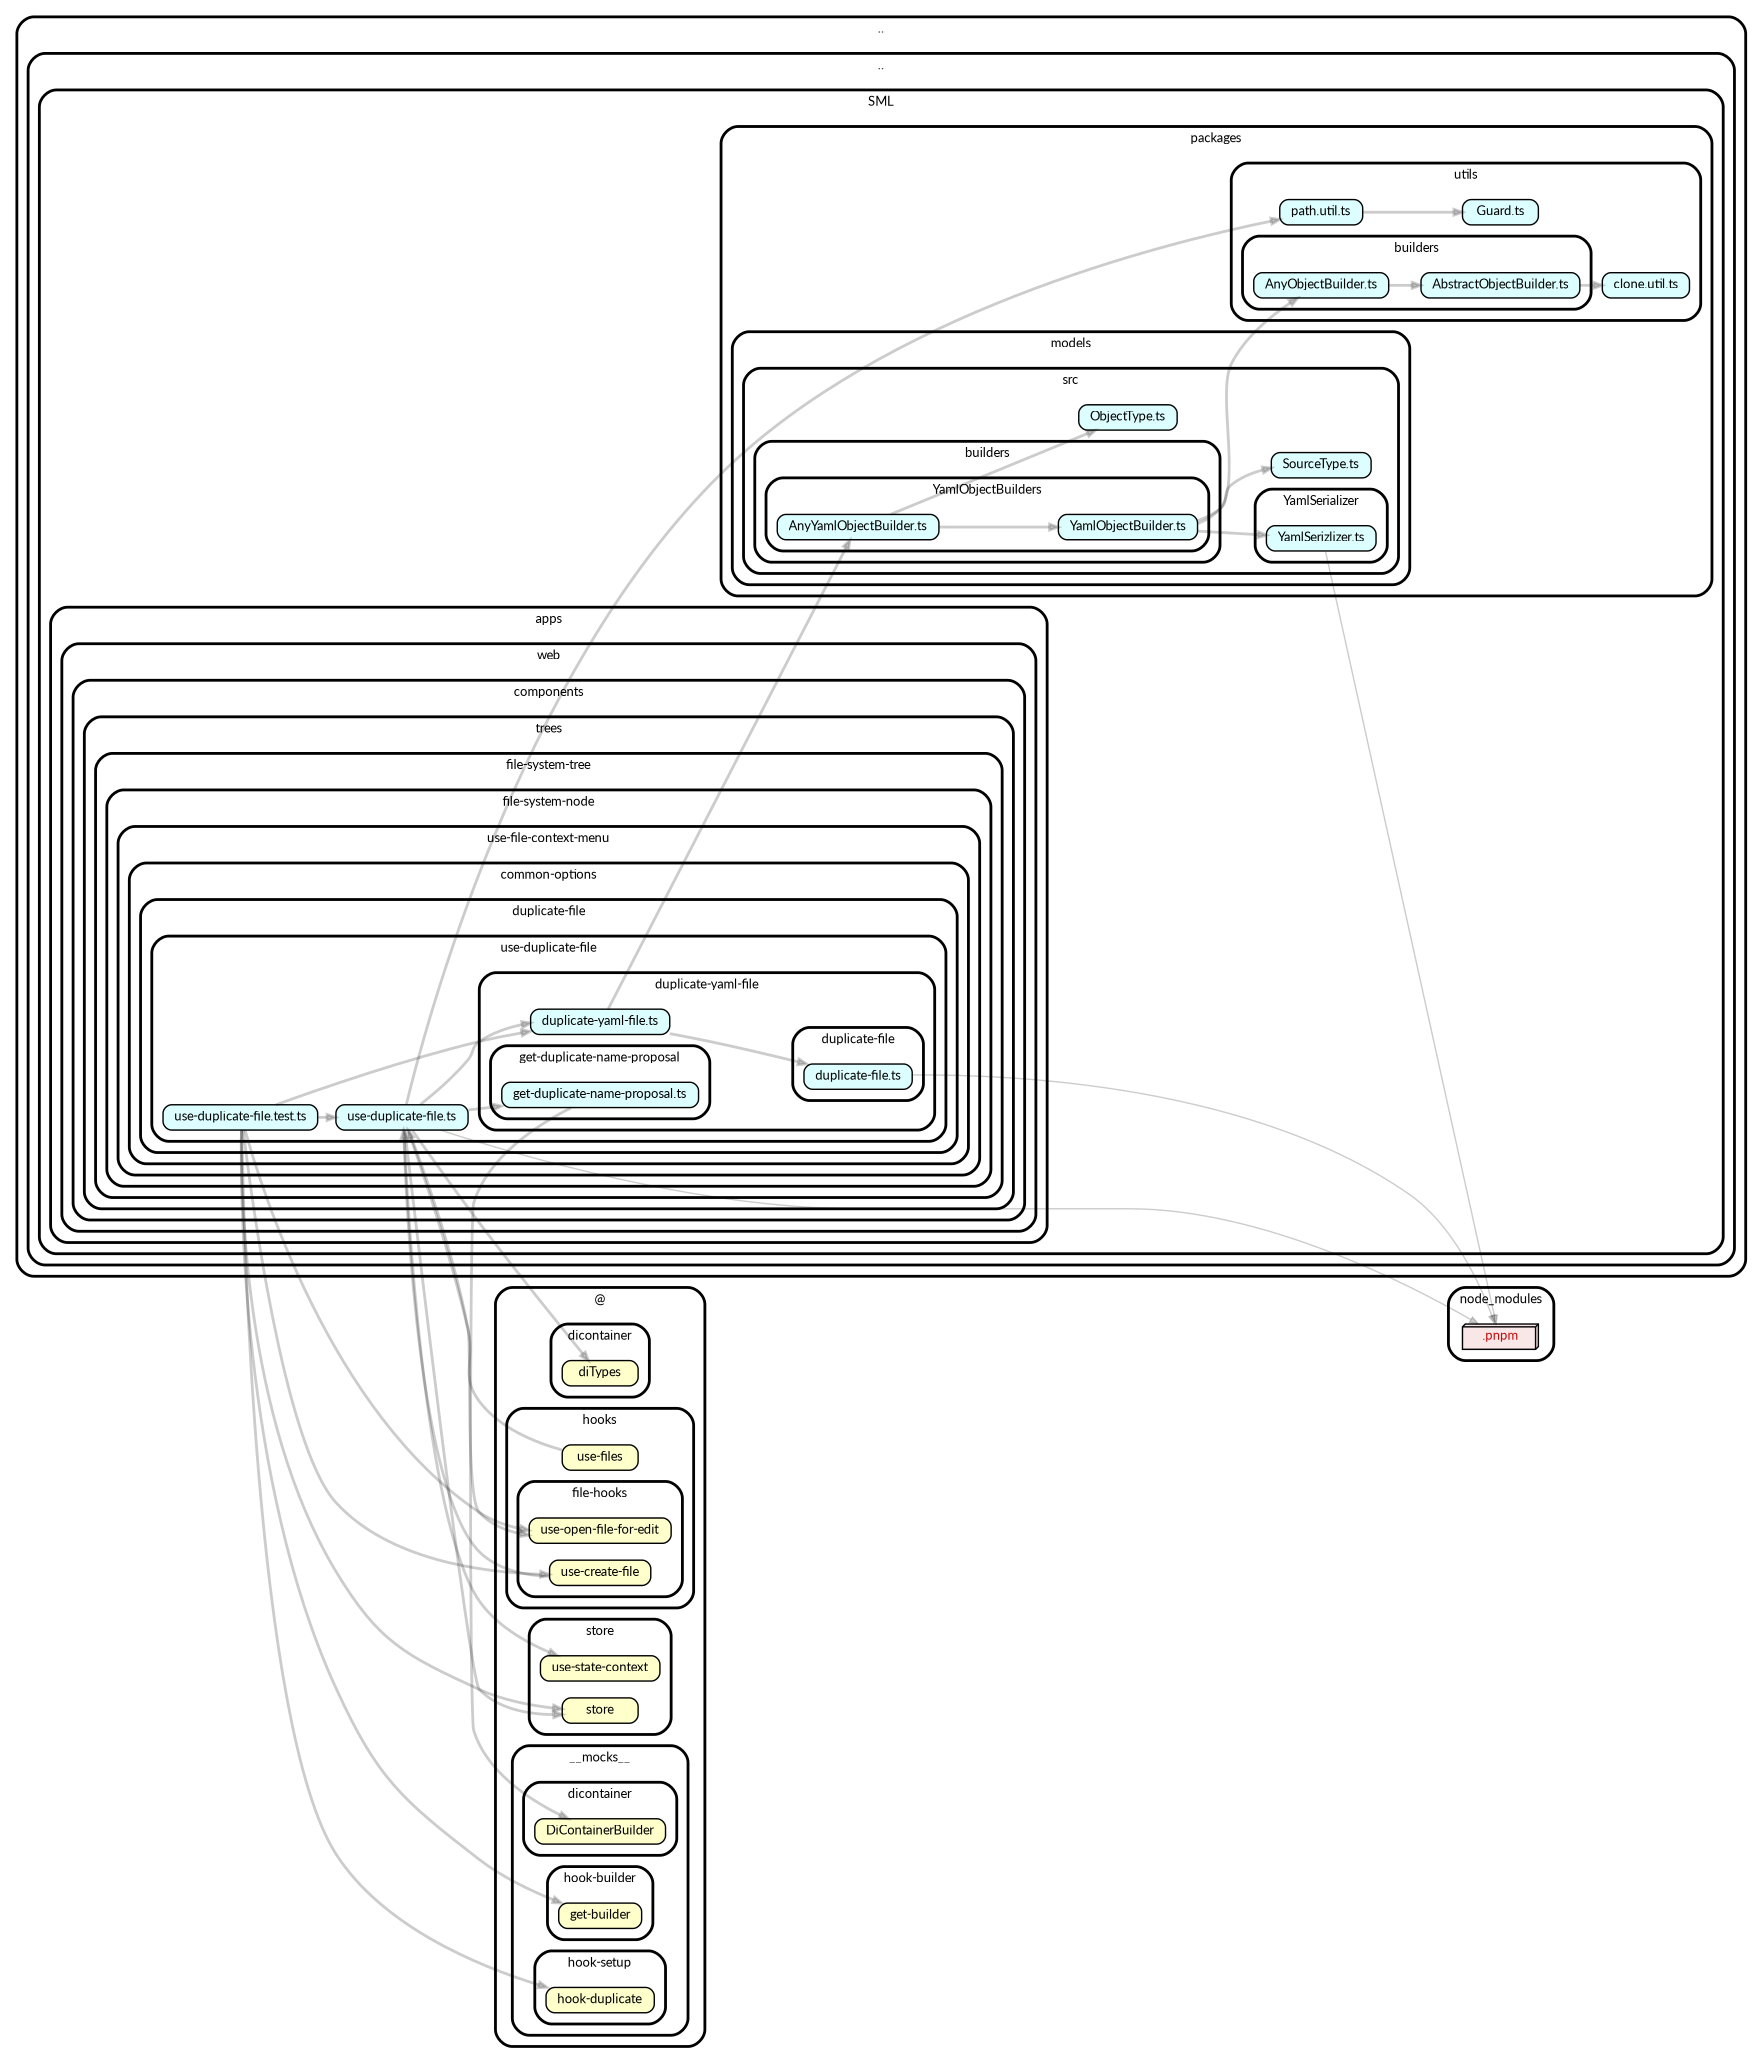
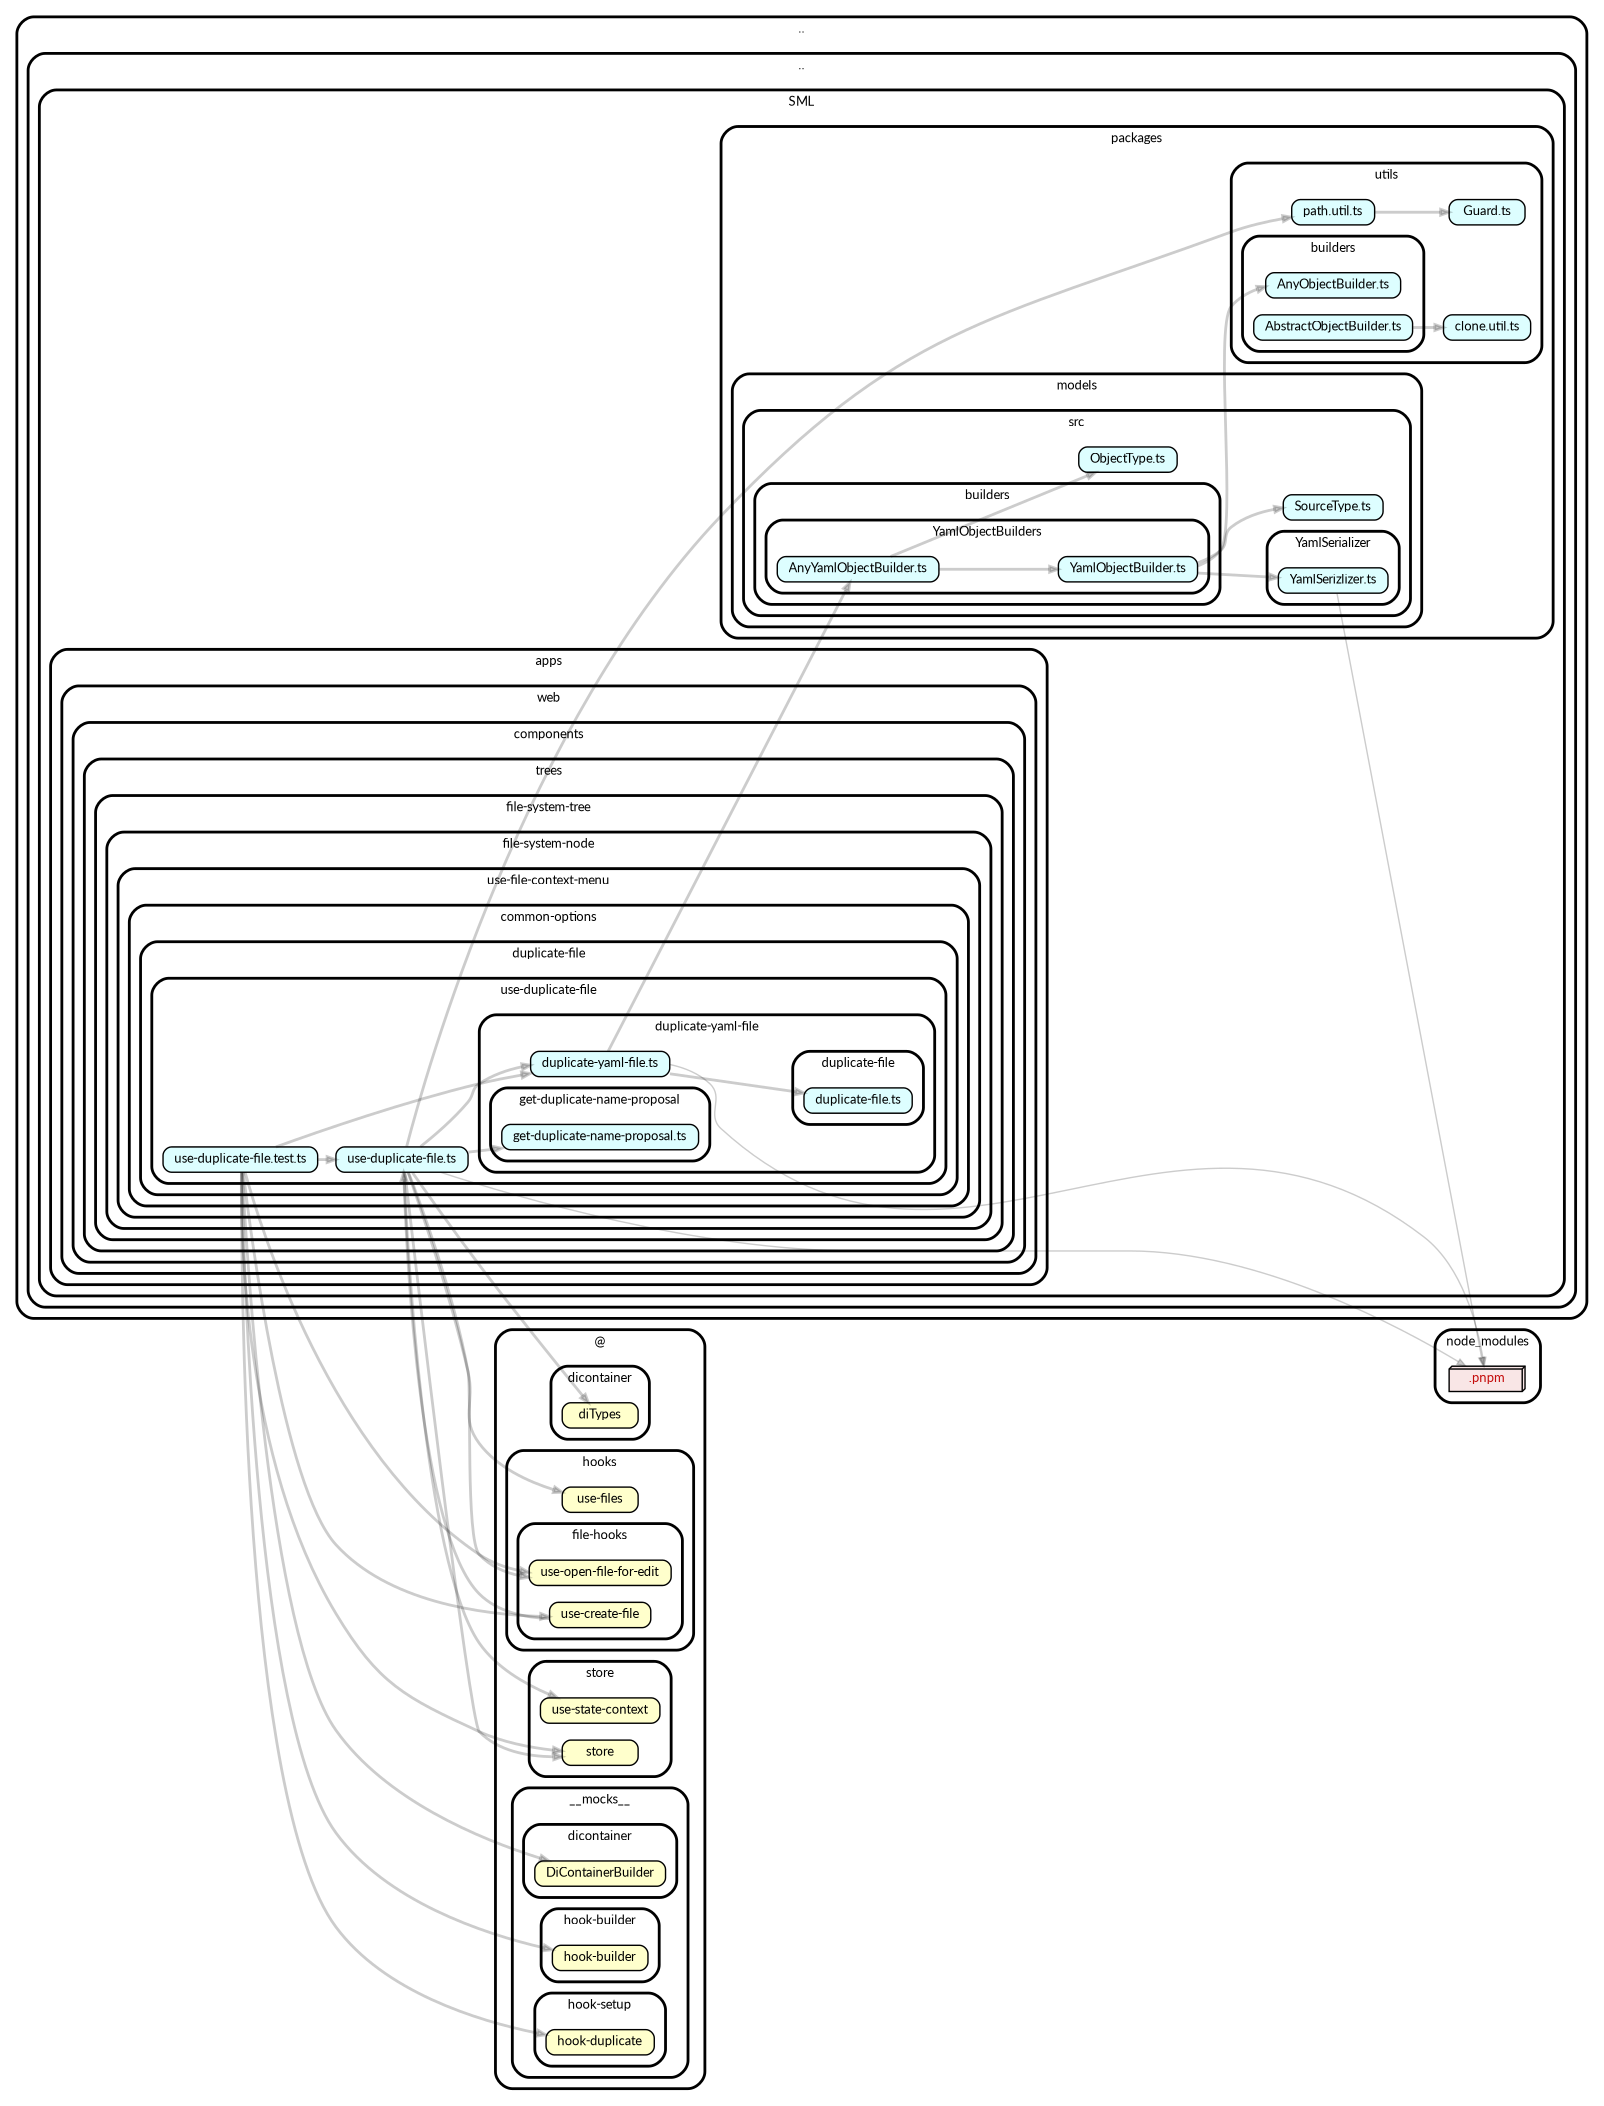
edge "AnyObjectBuilder.ts" -> "AbstractObjectBuilder.ts": removed
edge "duplicate-file.ts" -> ".pnpm": now "duplicate-yaml-file.ts" -> ".pnpm"
edge "use-files" -> "use-duplicate-file.ts": reversed
edge "get-duplicate-name-proposal.ts" -> "DiContainerBuilder": now "use-duplicate-file.test.ts" -> "DiContainerBuilder"
node "get-builder": label "get-builder" -> "hook-builder"
